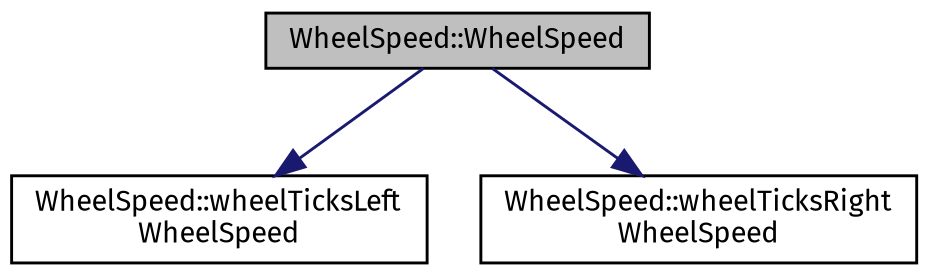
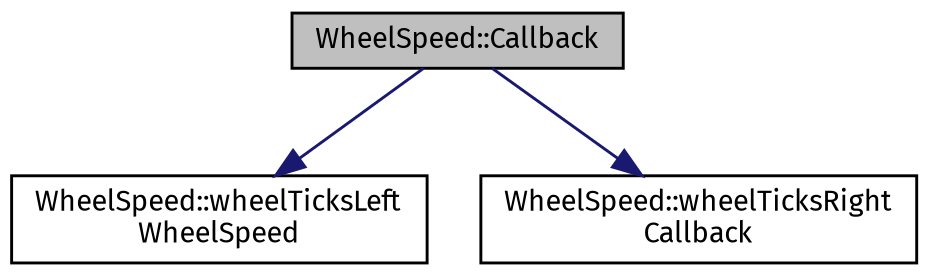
node "WheelSpeed::WheelSpeed": label "WheelSpeed::WheelSpeed" -> "WheelSpeed::Callback"
node "WheelSpeed::wheelTicksRight WheelSpeed": label "WheelSpeed::wheelTicksRight WheelSpeed" -> "WheelSpeed::wheelTicksRight Callback"
